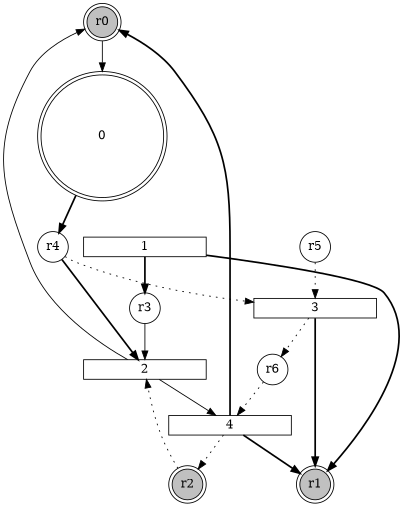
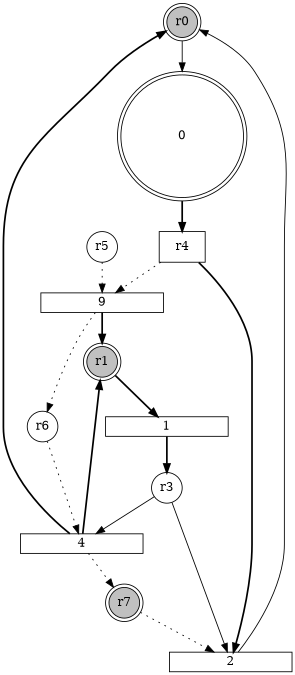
node "r4": shape circle -> box
edge "1" -> "r1": reversed
node "3": label "3" -> "9"
edge "2" -> "4": now "r3" -> "4"
node "r2": label "r2" -> "r7"
